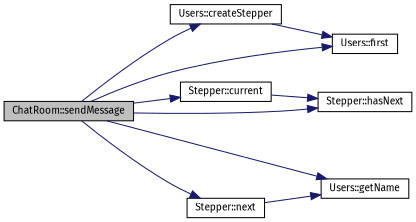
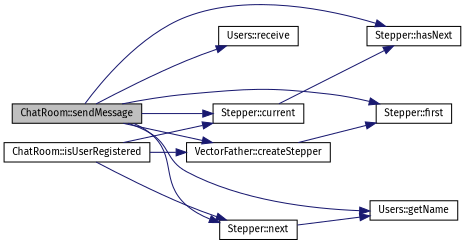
node "Users::createStepper": label "Users::createStepper" -> "VectorFather::createStepper"
node "Users::receive": added
node "Users::first": label "Users::first" -> "Stepper::first"
node "ChatRoom::isUserRegistered": added
